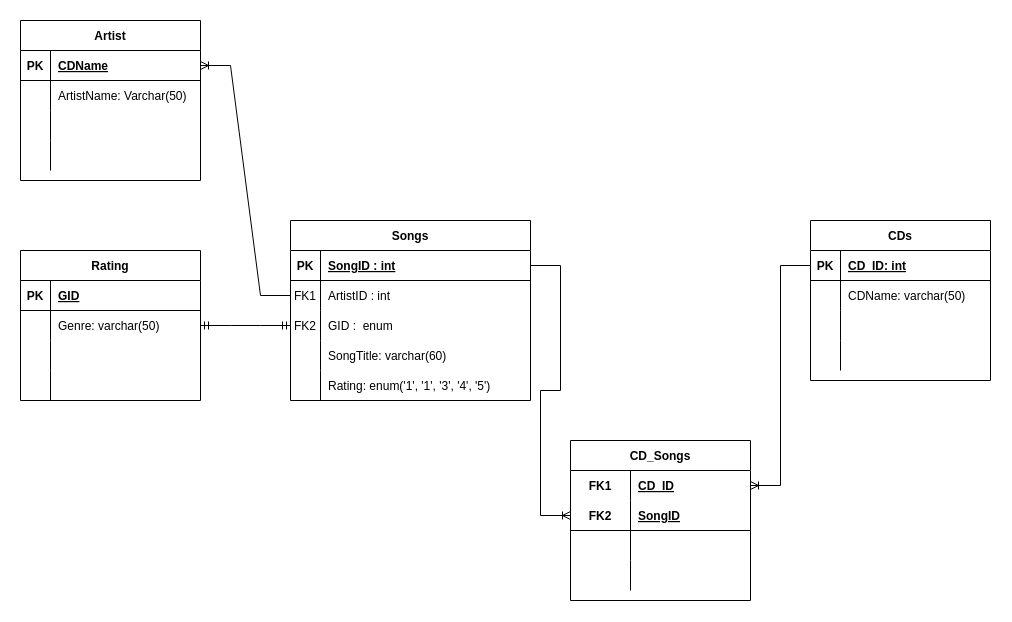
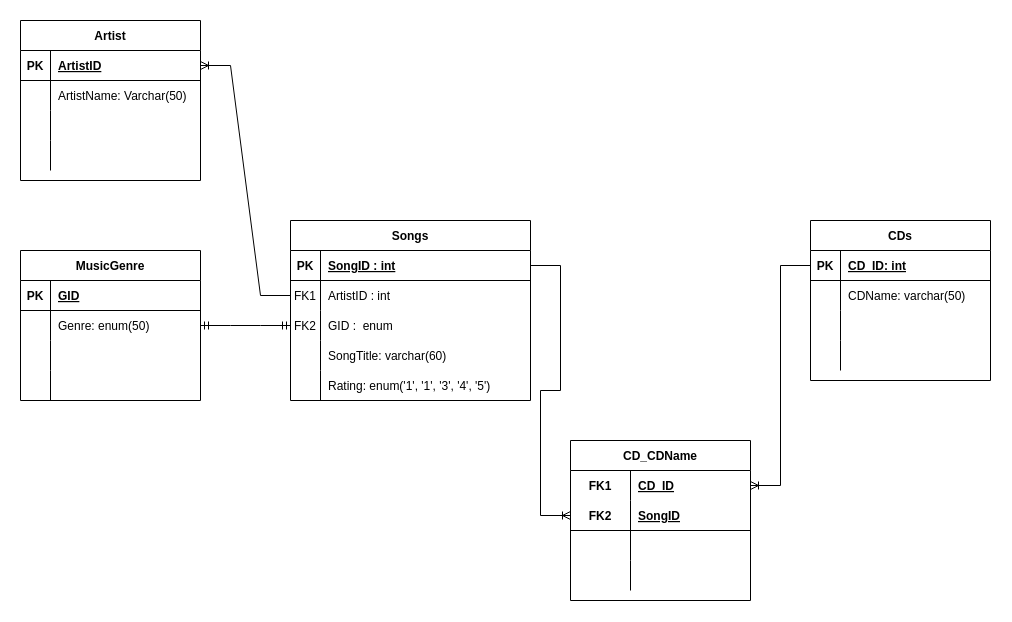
node "CDName": label "CDName" -> "ArtistID"
node "Rating": label "Rating" -> "MusicGenre"
node "Genre: varchar(50)": label "Genre: varchar(50)" -> "Genre: enum(50)"
node "CD_Songs": label "CD_Songs" -> "CD_CDName"
